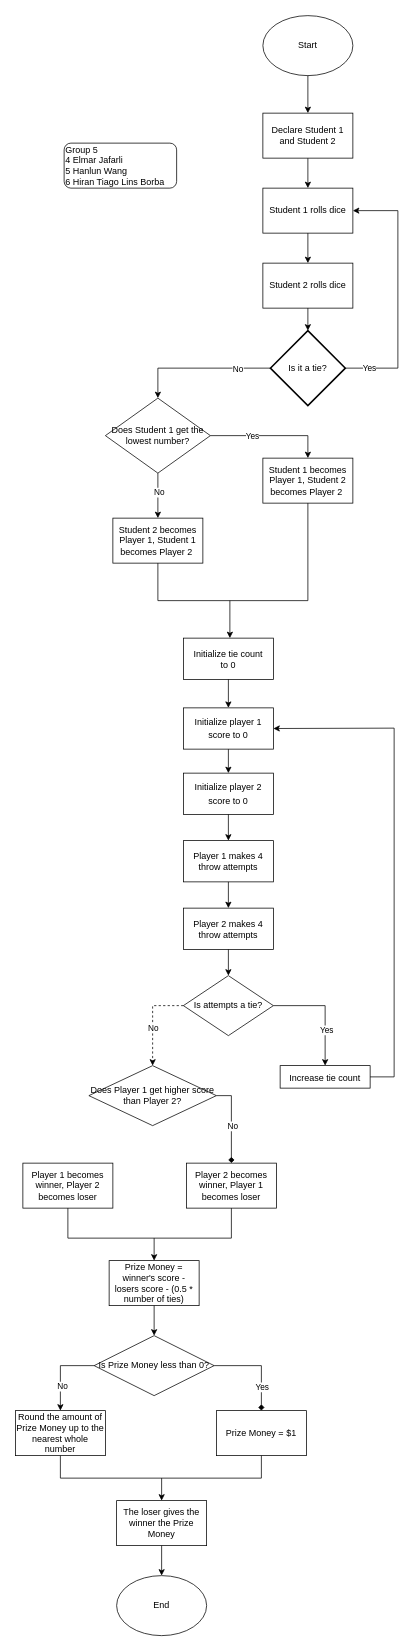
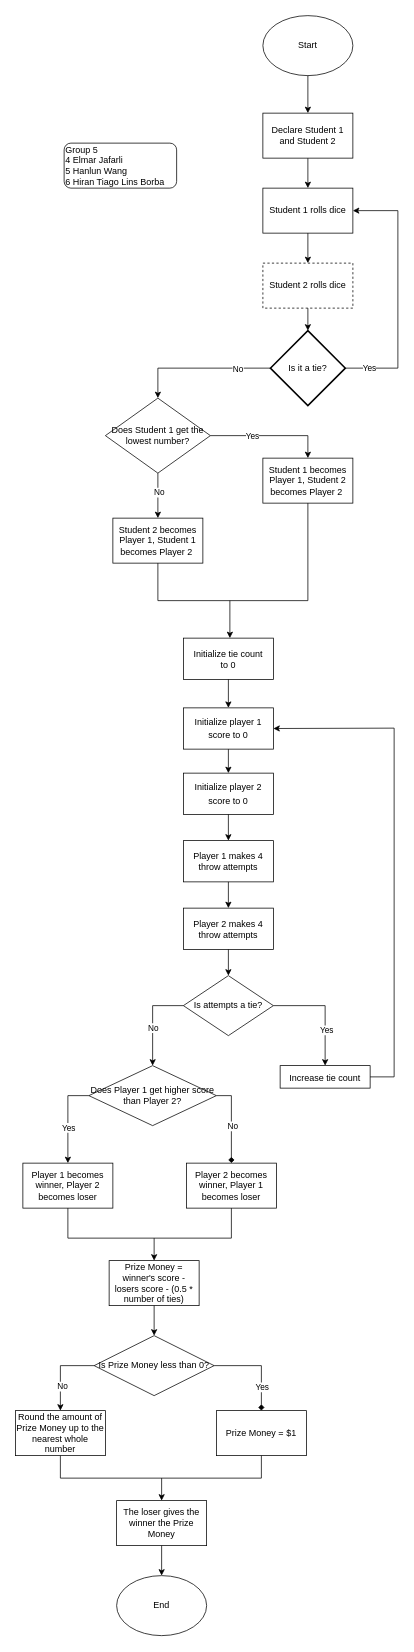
node "Student 2 rolls dice": style solid -> dashed
edge "Is attempts a tie?" -> "Does Player 1 get higher score than Player 2?": style dashed -> solid
edge "Does Player 1 get higher score than Player 2?" -> "Player 1 becomes winner, Player 2 becomes loser": added, label "Yes"
